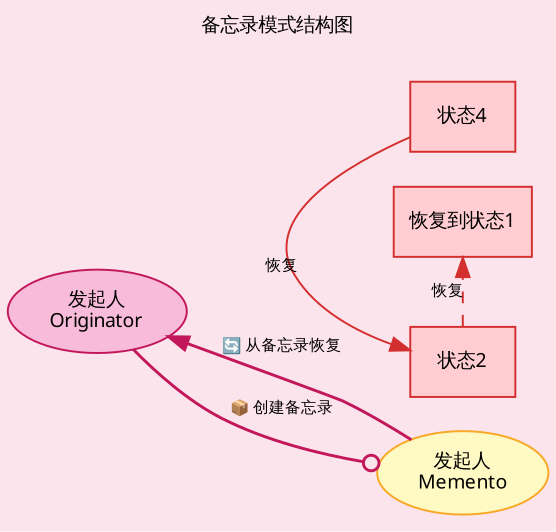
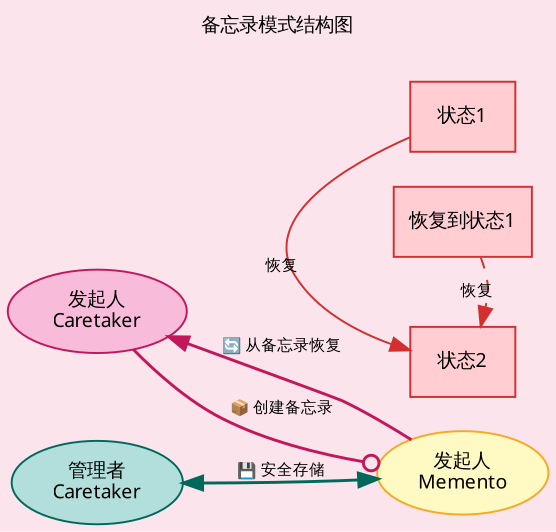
node "状态4": label "状态4" -> "状态1"
edge "状态2" -> "恢复到状态1": reversed
node "发起人 Originator": label "发起人 Originator" -> "发起人 Caretaker"
node "管理者 Caretaker": added
